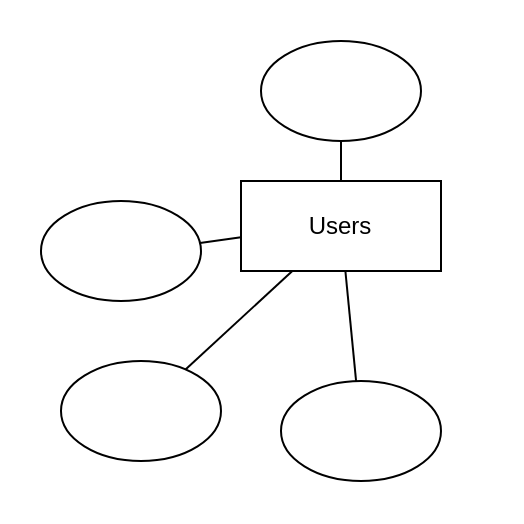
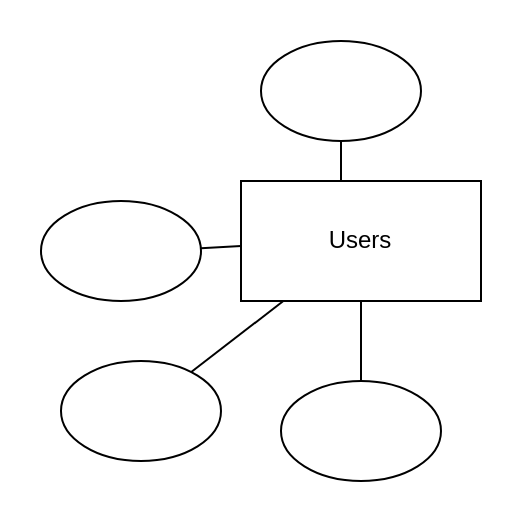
node "Users": size 200x90 -> 240x120
